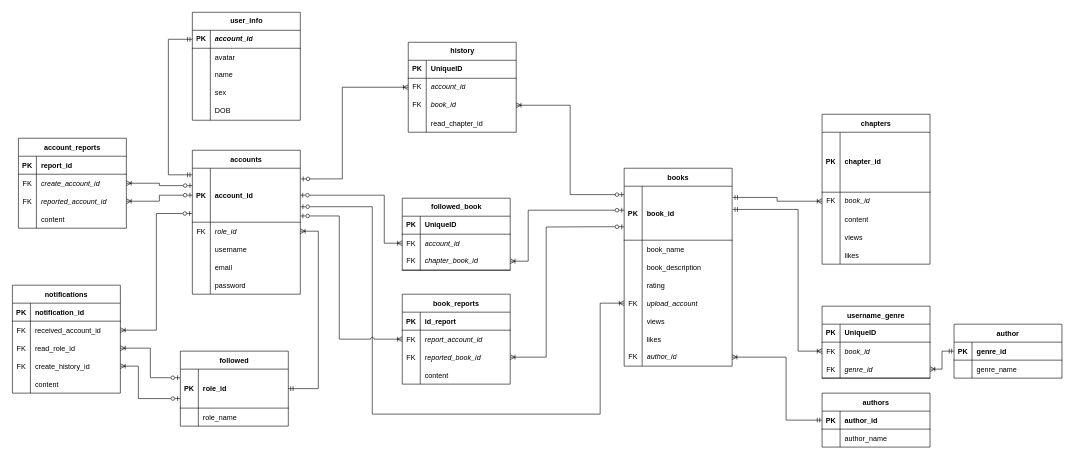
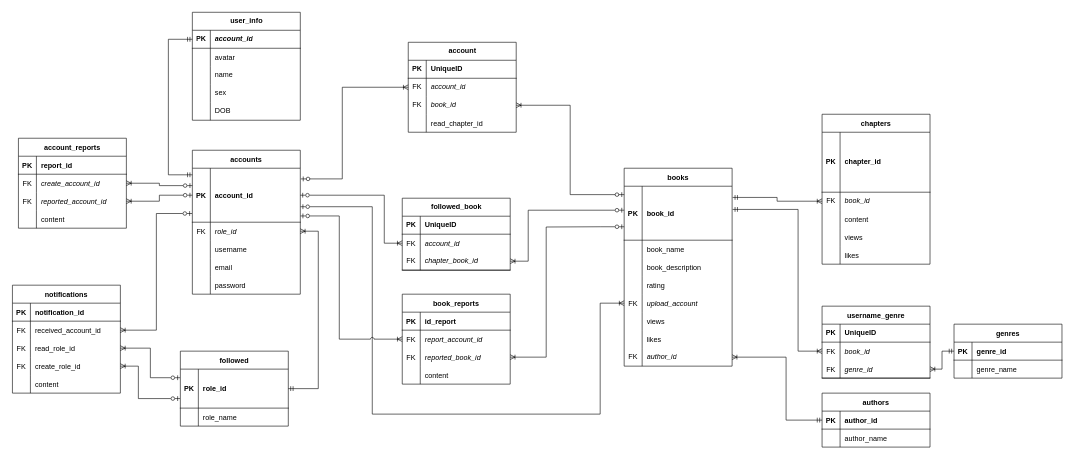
node "history": label "history" -> "account"
node "author": label "author" -> "genres"
node "create_history_id": label "create_history_id" -> "create_role_id"
